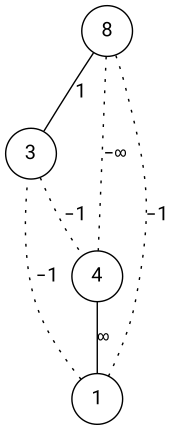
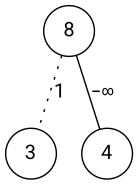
edge "8" -- "3": style solid -> dotted
edge "8" -- "4": style dotted -> solid
edge "3" -- "4": removed, label "-1"
node "1": removed
